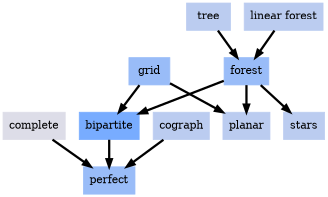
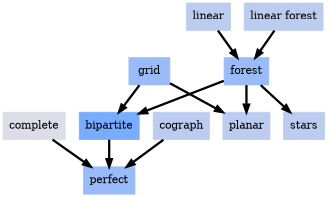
node "tree": label "tree" -> "linear"
